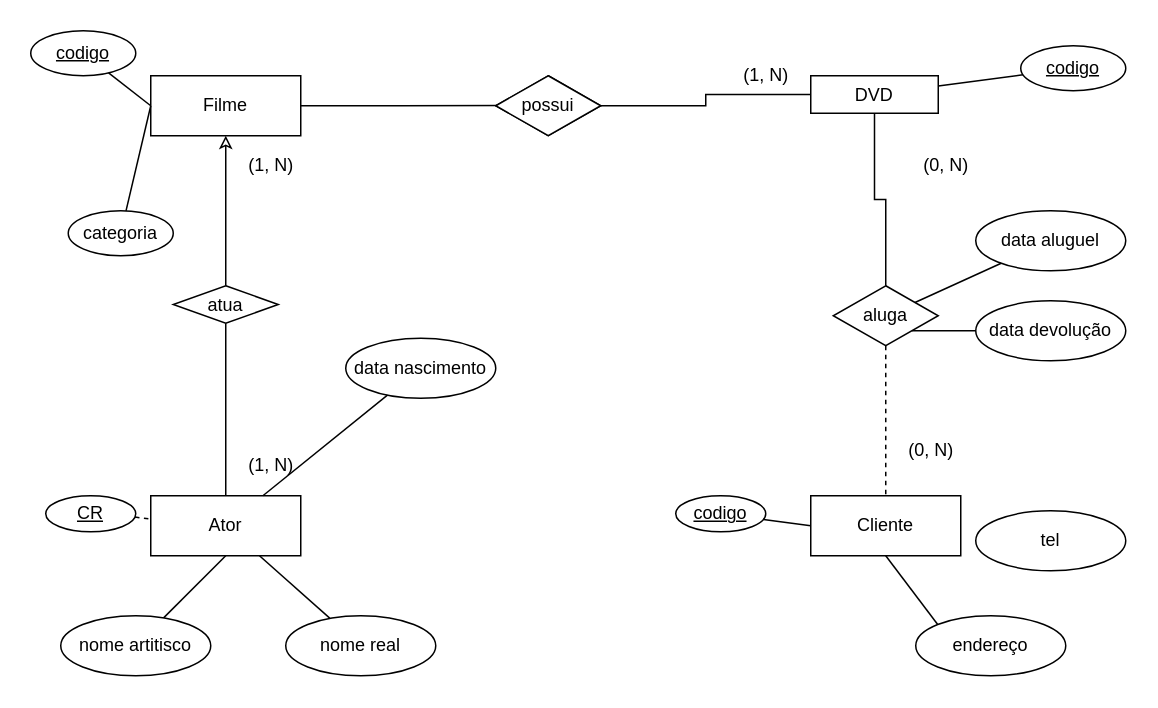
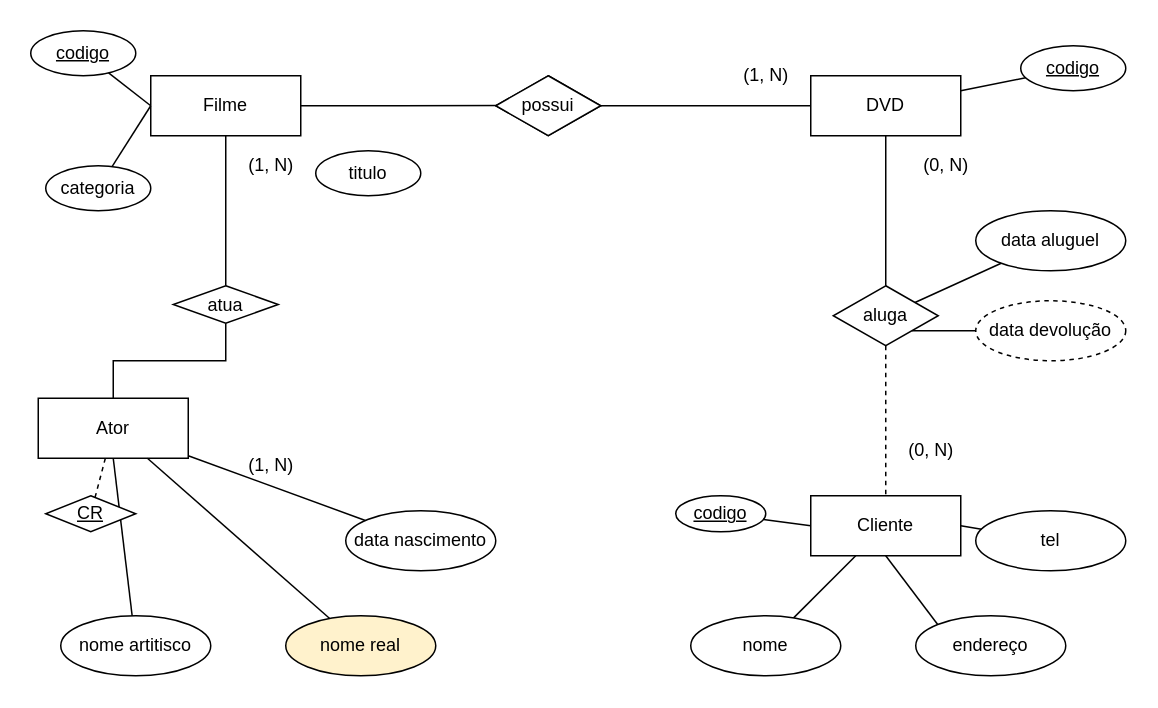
node "DVD": size 128x38 -> 150x60
edge "atua" -> "Filme": arrowhead classic -> none
node "titulo": added
node "categoria": moved (121, 233) -> (98, 188)
node "data devolução": style solid -> dashed
node "data nascimento": moved (421, 368) -> (421, 541)
node "CR": shape ellipse -> diamond
node "Ator": moved (226, 526) -> (113, 428)
edge "Cliente" -- "tel": added
edge "Cliente" -- "nome": added
node "nome real": fillcolor #ffffff -> #fff2cc
node "nome": added
